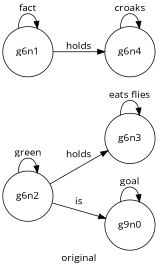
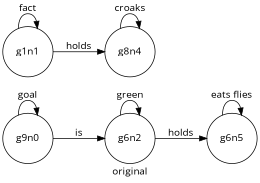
node "g6n1": label "g6n1" -> "g1n1"
node "g6n4": label "g6n4" -> "g8n4"
node "g6n3": label "g6n3" -> "g6n5"
edge "g6n2" -> "g9n0": reversed
